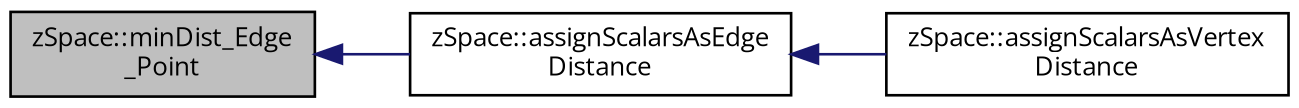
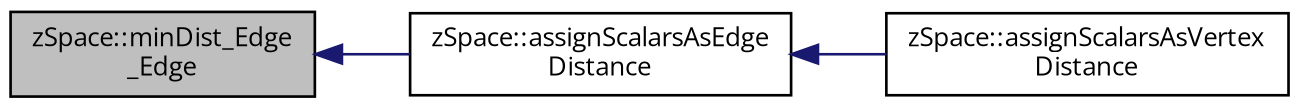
node "zSpace::minDist_Edge _Point": label "zSpace::minDist_Edge _Point" -> "zSpace::minDist_Edge _Edge"
